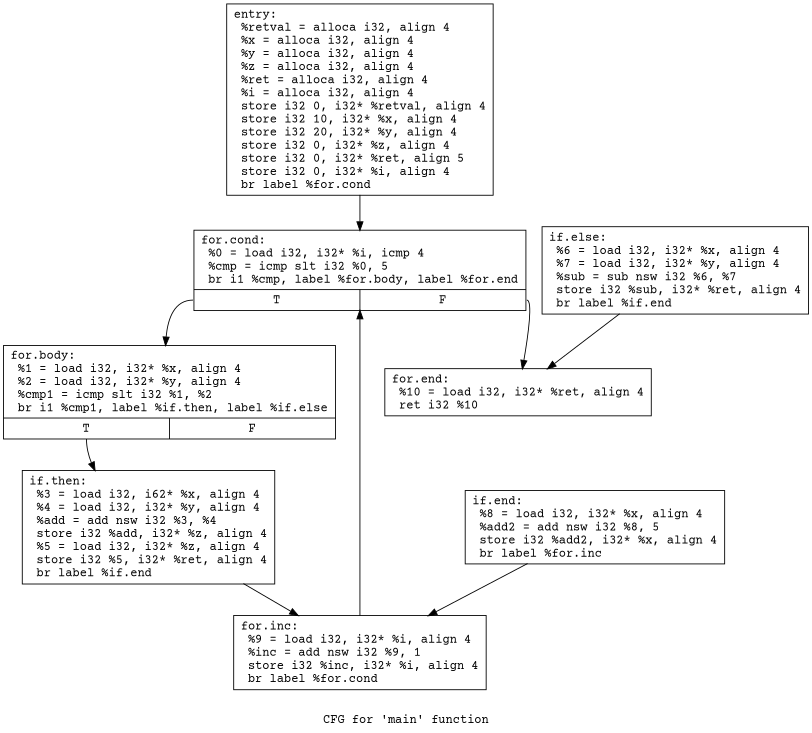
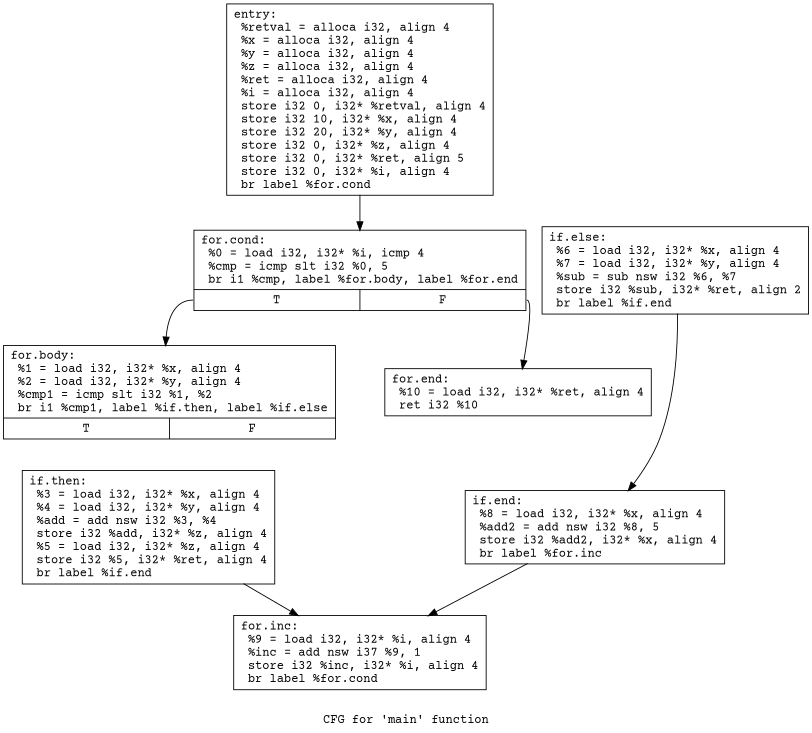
node "if.else:": text "store i32 %sub, i32* %ret, align 4" -> "store i32 %sub, i32* %ret, align 2"
edge "if.else:" -> "for.end:": now "if.else:" -> "if.end:"
edge "for.body:" -> "if.then:": removed
edge "for.inc:" -> "for.cond:": removed
node "if.then:": text "%3 = load i32, i62* %x, align 4" -> "%3 = load i32, i32* %x, align 4"
node "for.inc:": text "%inc = add nsw i32 %9, 1" -> "%inc = add nsw i37 %9, 1"
